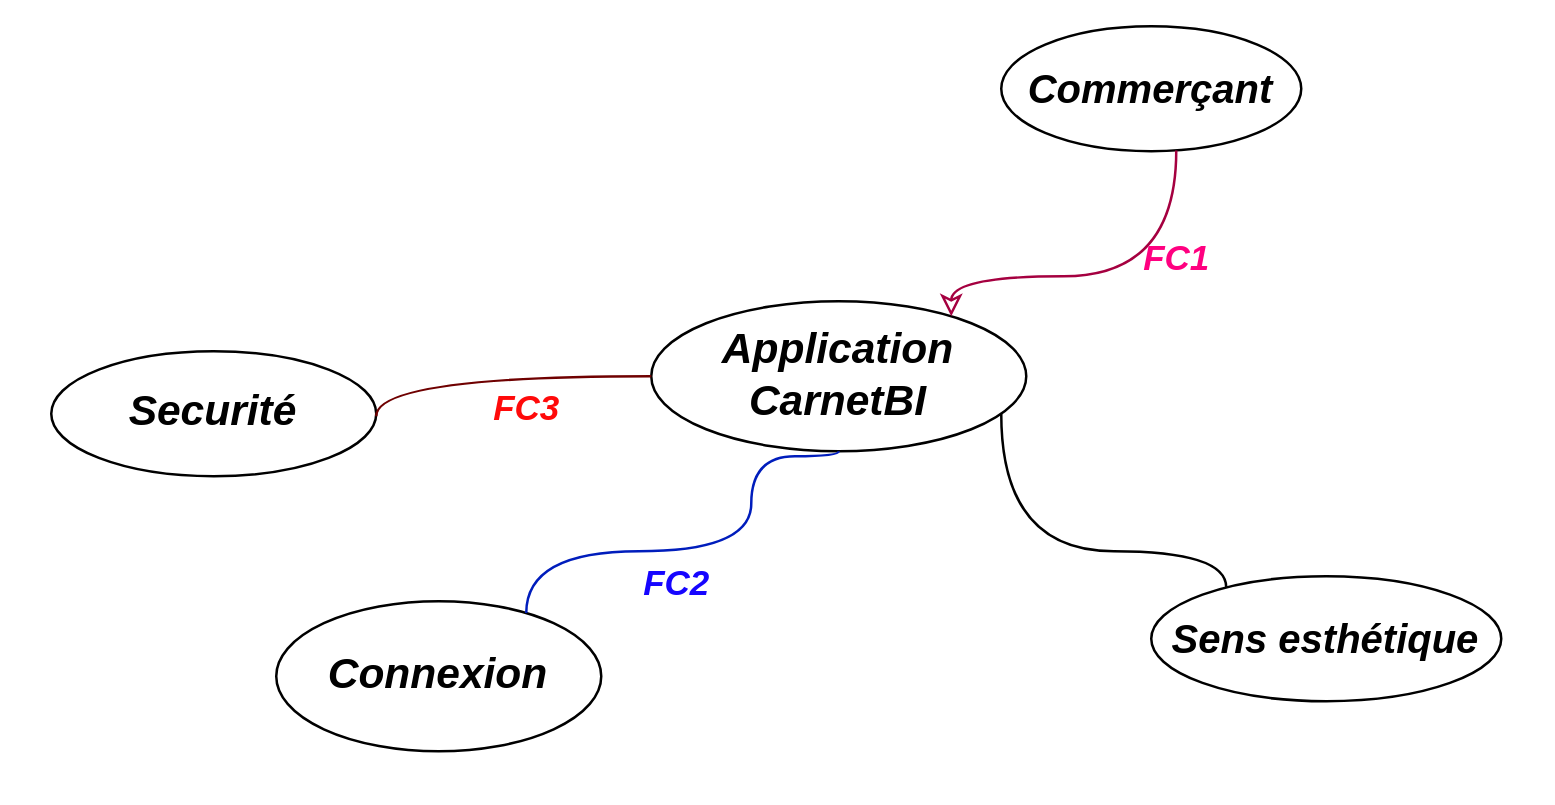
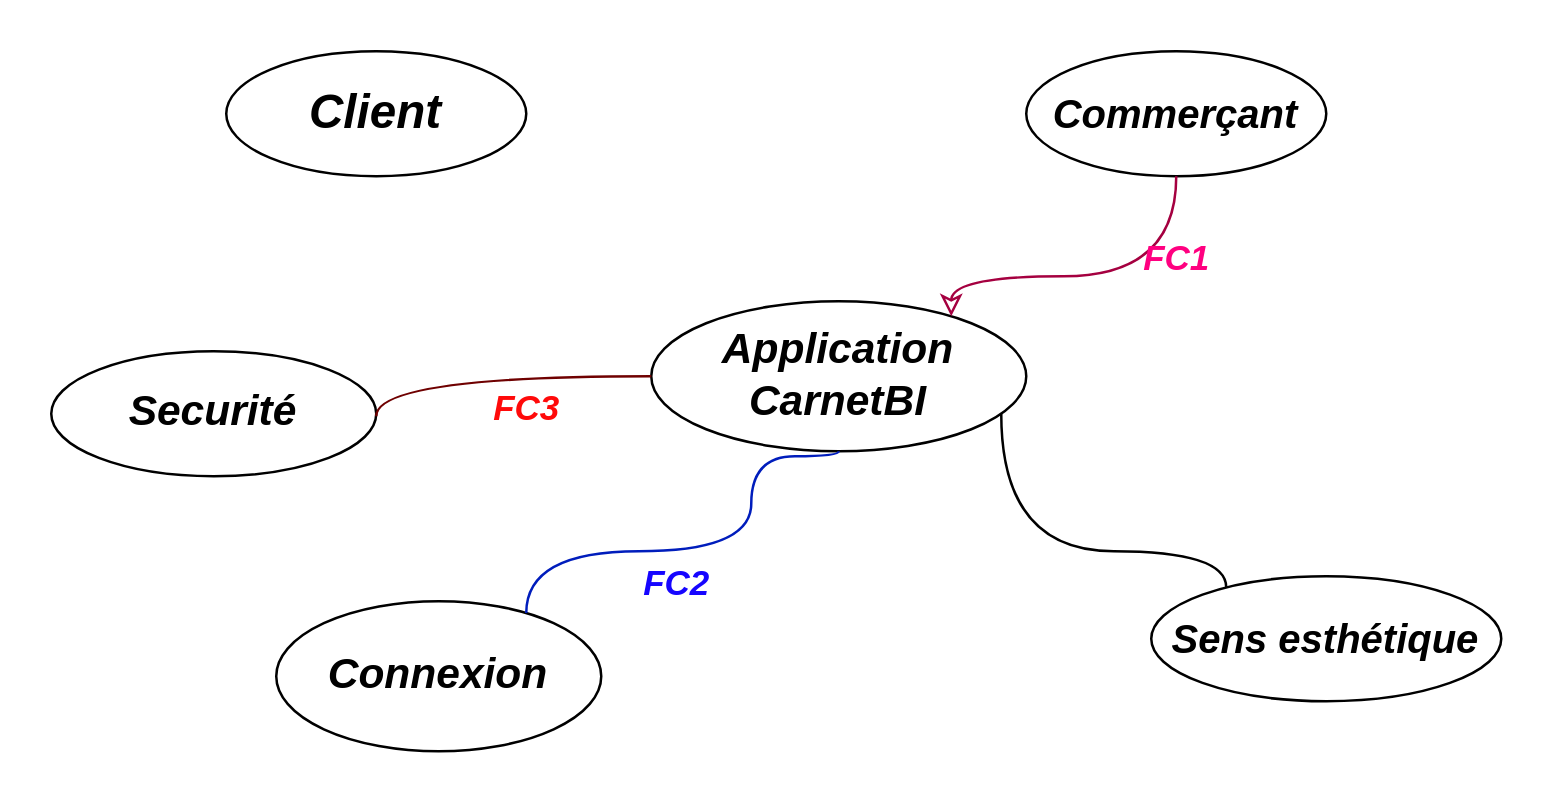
node "Commerçant": moved (1151, 89) -> (1176, 114)
node "Client": added
